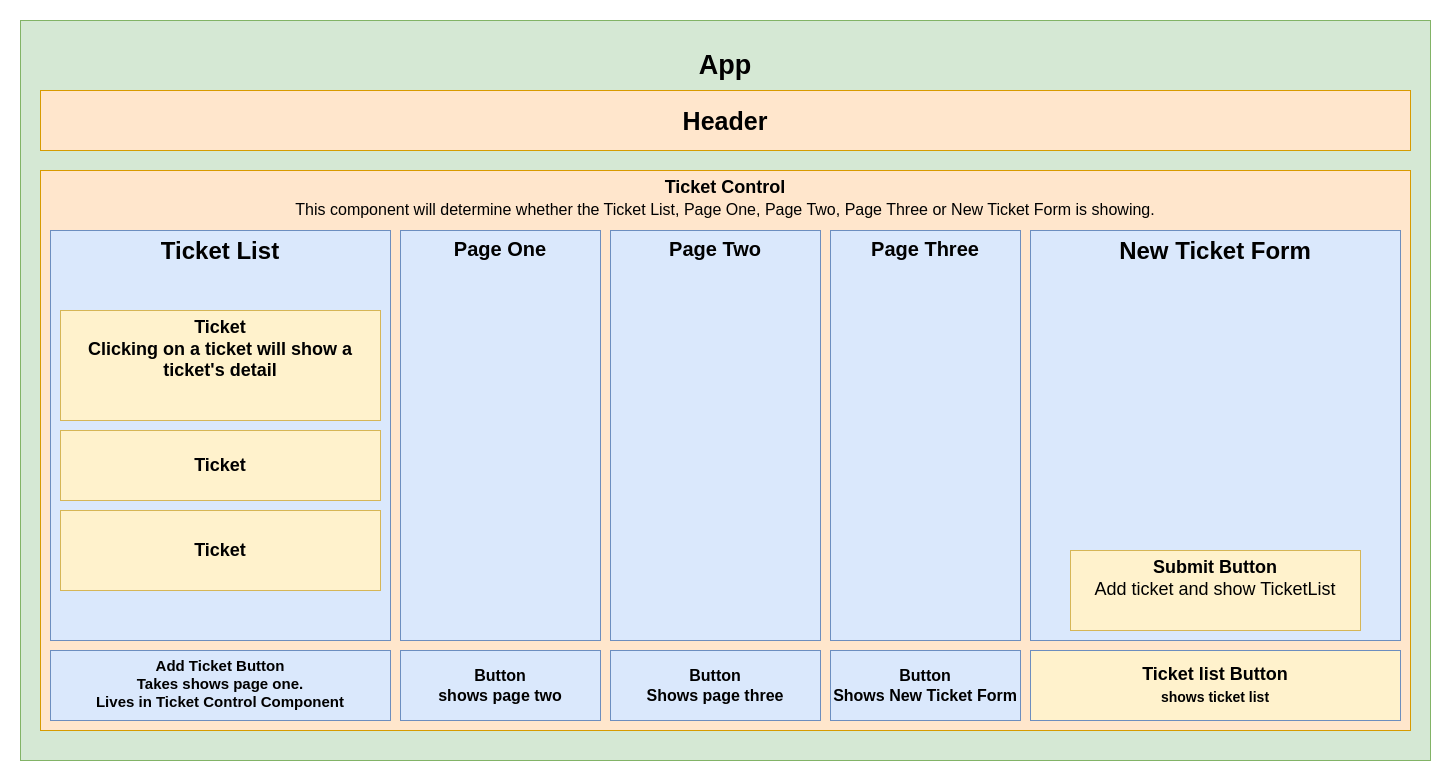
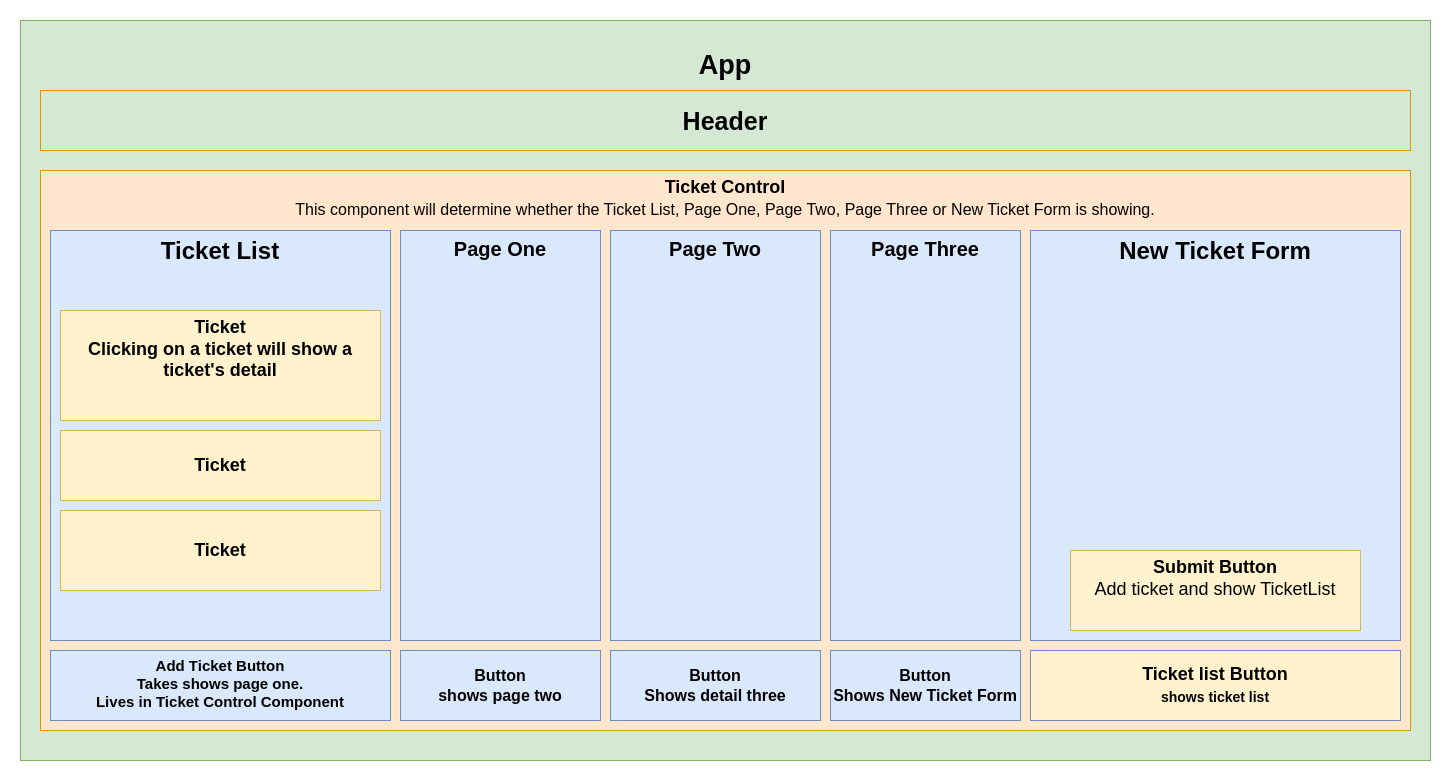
node "Header": fillcolor #ffe6cc -> #d5e8d4
node "ButtonShows page three": label "ButtonShows page three" -> "ButtonShows detail three"
